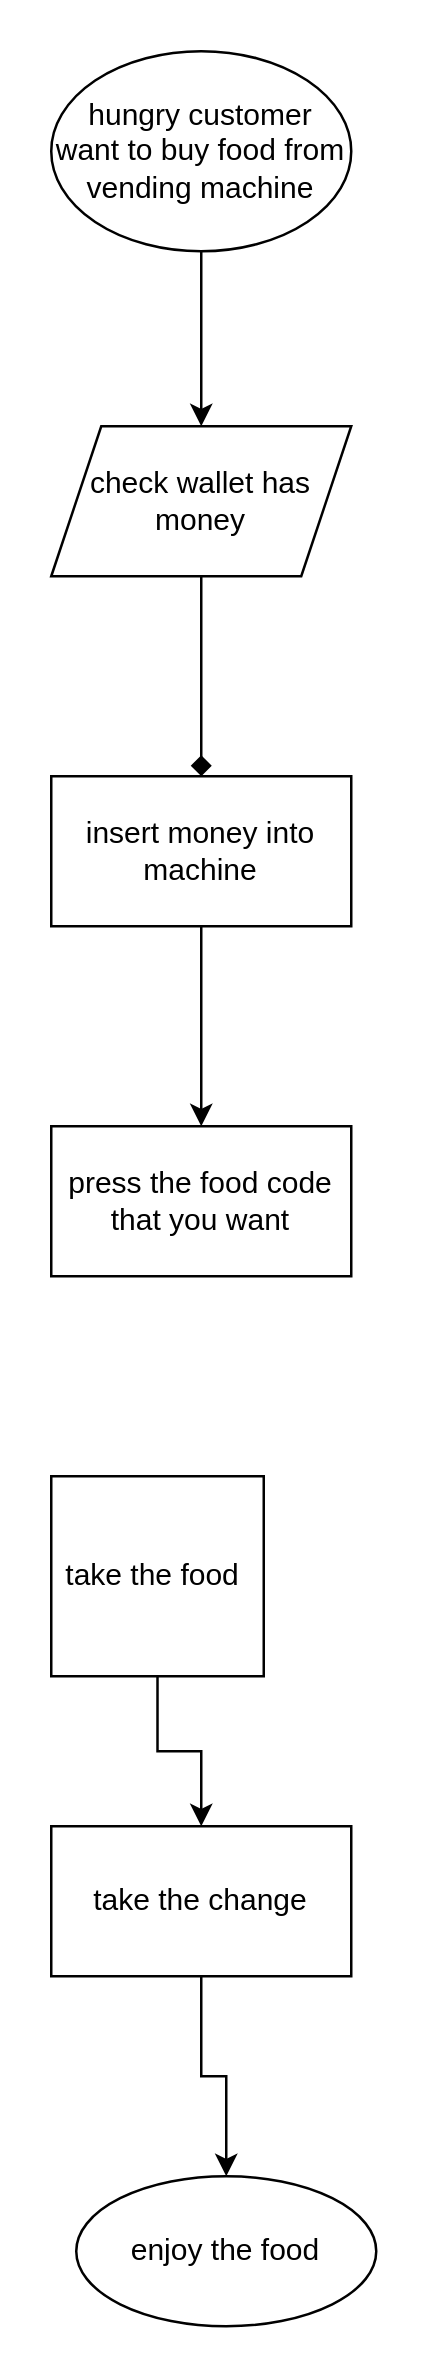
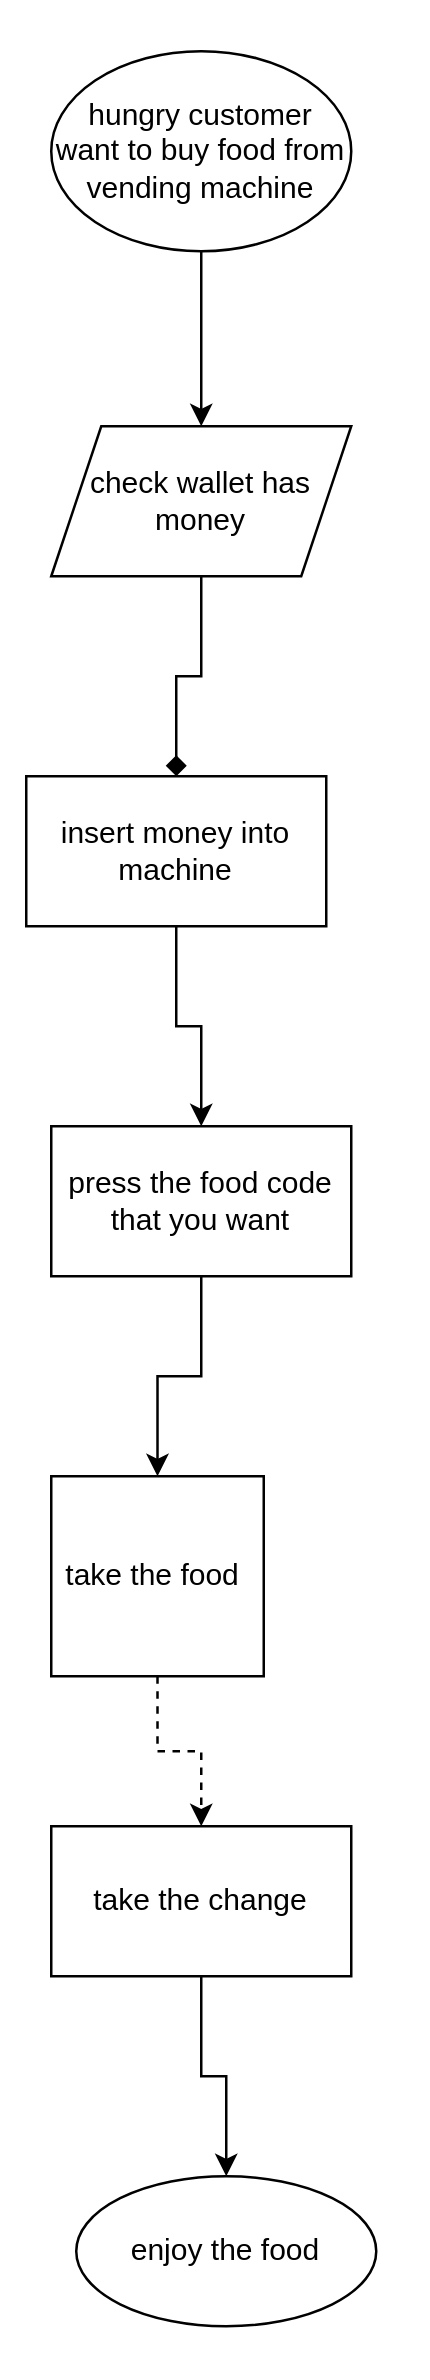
node "insert money into machine": moved (201, 851) -> (176, 851)
edge "press the food code that you want" -> "take the food": added
edge "take the food" -> "take the change": style solid -> dashed
